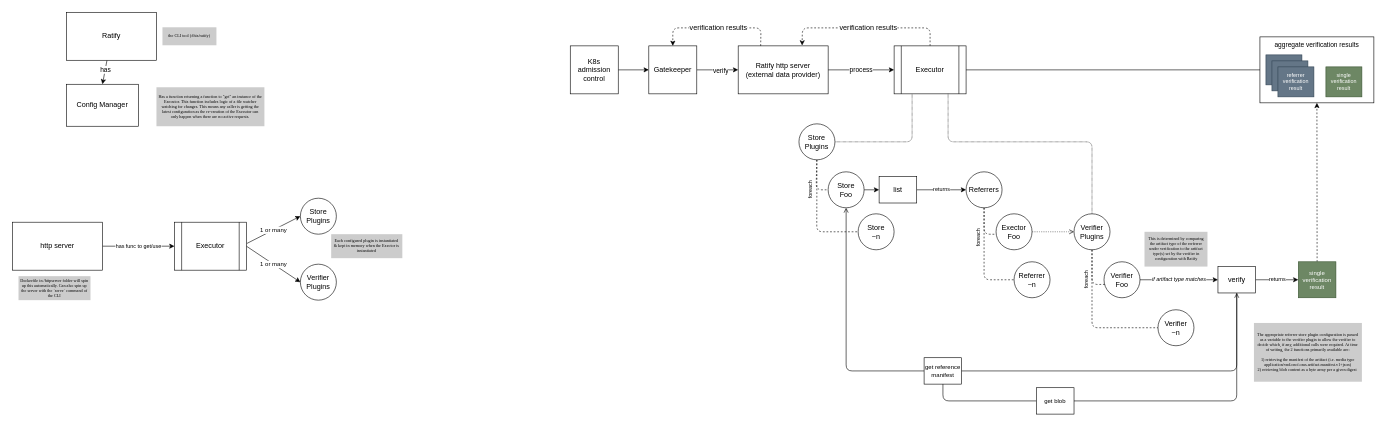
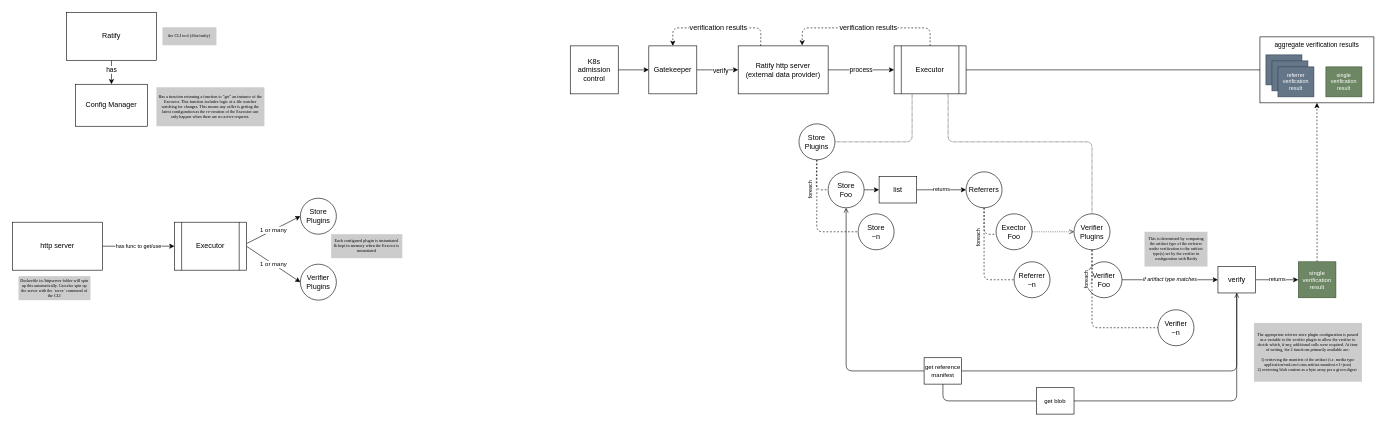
node "Config Manager": moved (102, 105) -> (111, 105)
node "Verifier Foo": moved (1122, 280) -> (1104, 280)
